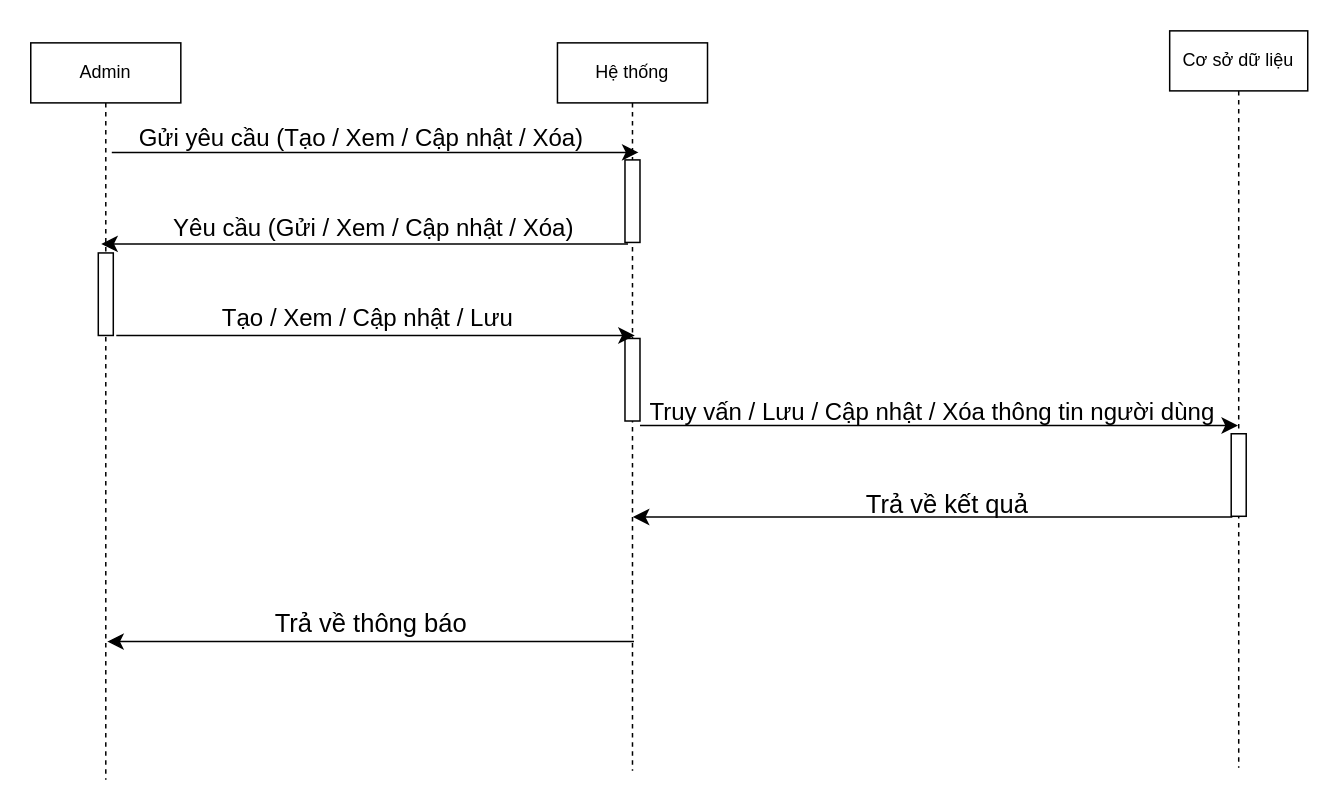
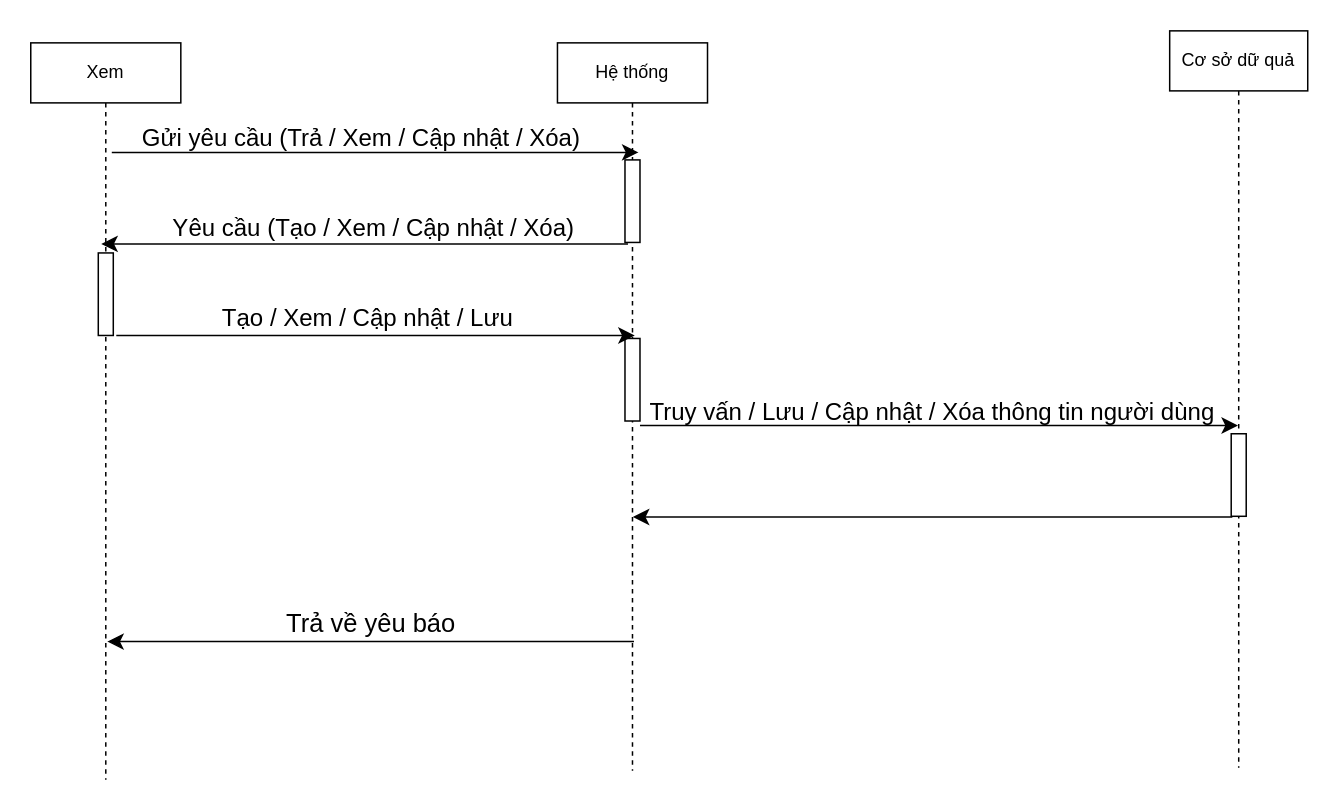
node "Cơ sở dữ liệu": label "Cơ sở dữ liệu" -> "Cơ sở dữ quả"
node "Admin": label "Admin" -> "Xem"
node "Gửi yêu cầu (Tạo / Xem / Cập nhật / Xóa)": label "Gửi yêu cầu (Tạo / Xem / Cập nhật / Xóa)" -> "Gửi yêu cầu (Trả / Xem / Cập nhật / Xóa)"
node "Yêu cầu (Gửi / Xem / Cập nhật / Xóa)": label "Yêu cầu (Gửi / Xem / Cập nhật / Xóa)" -> "Yêu cầu (Tạo / Xem / Cập nhật / Xóa)"
node "Trả về kết quả": removed
node "Trả về thông báo": label "Trả về thông báo" -> "Trả về yêu báo"
